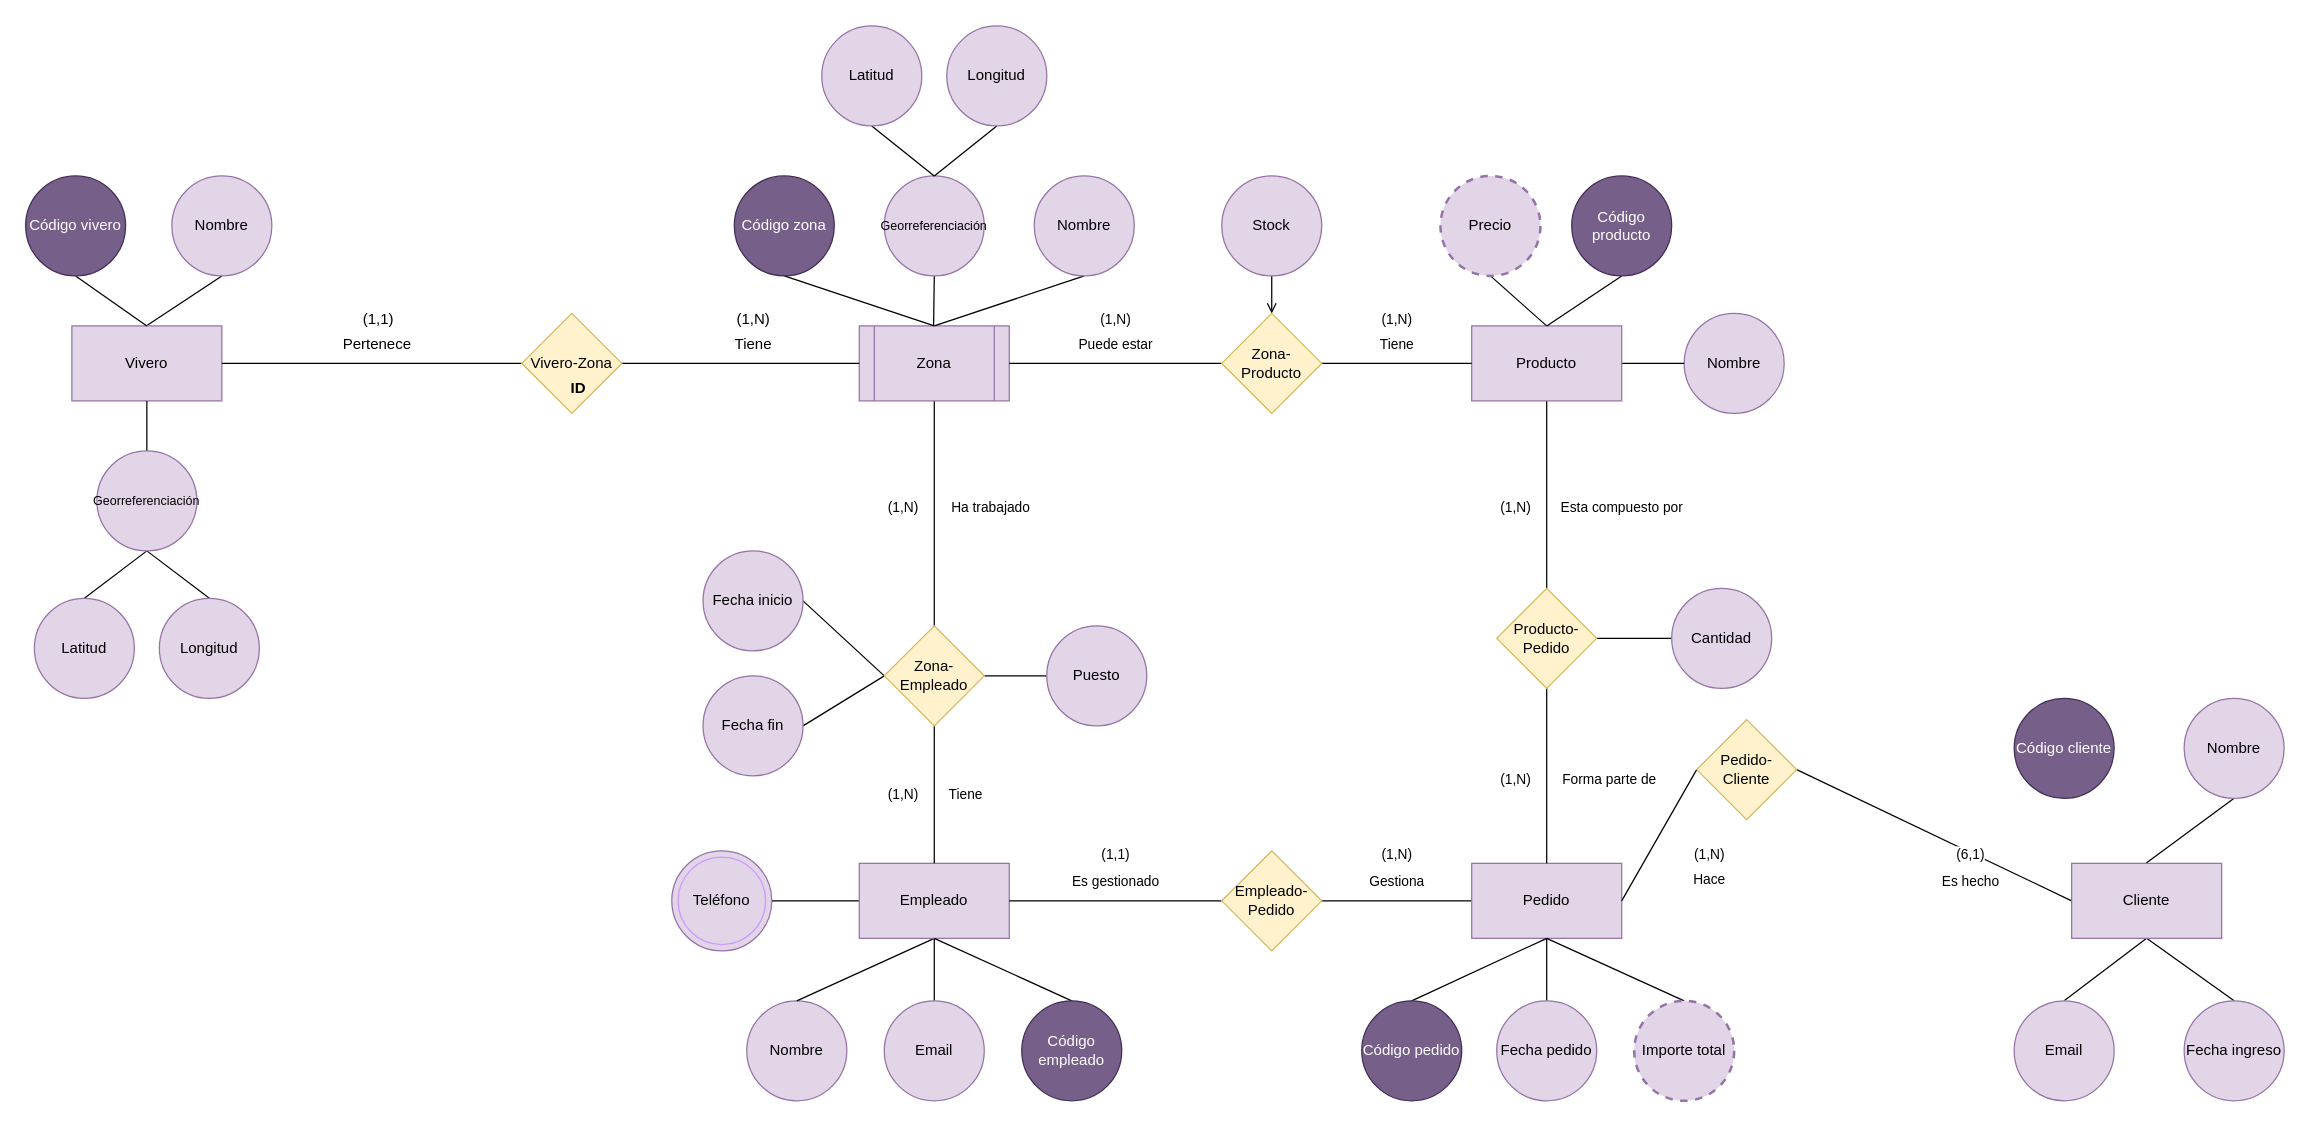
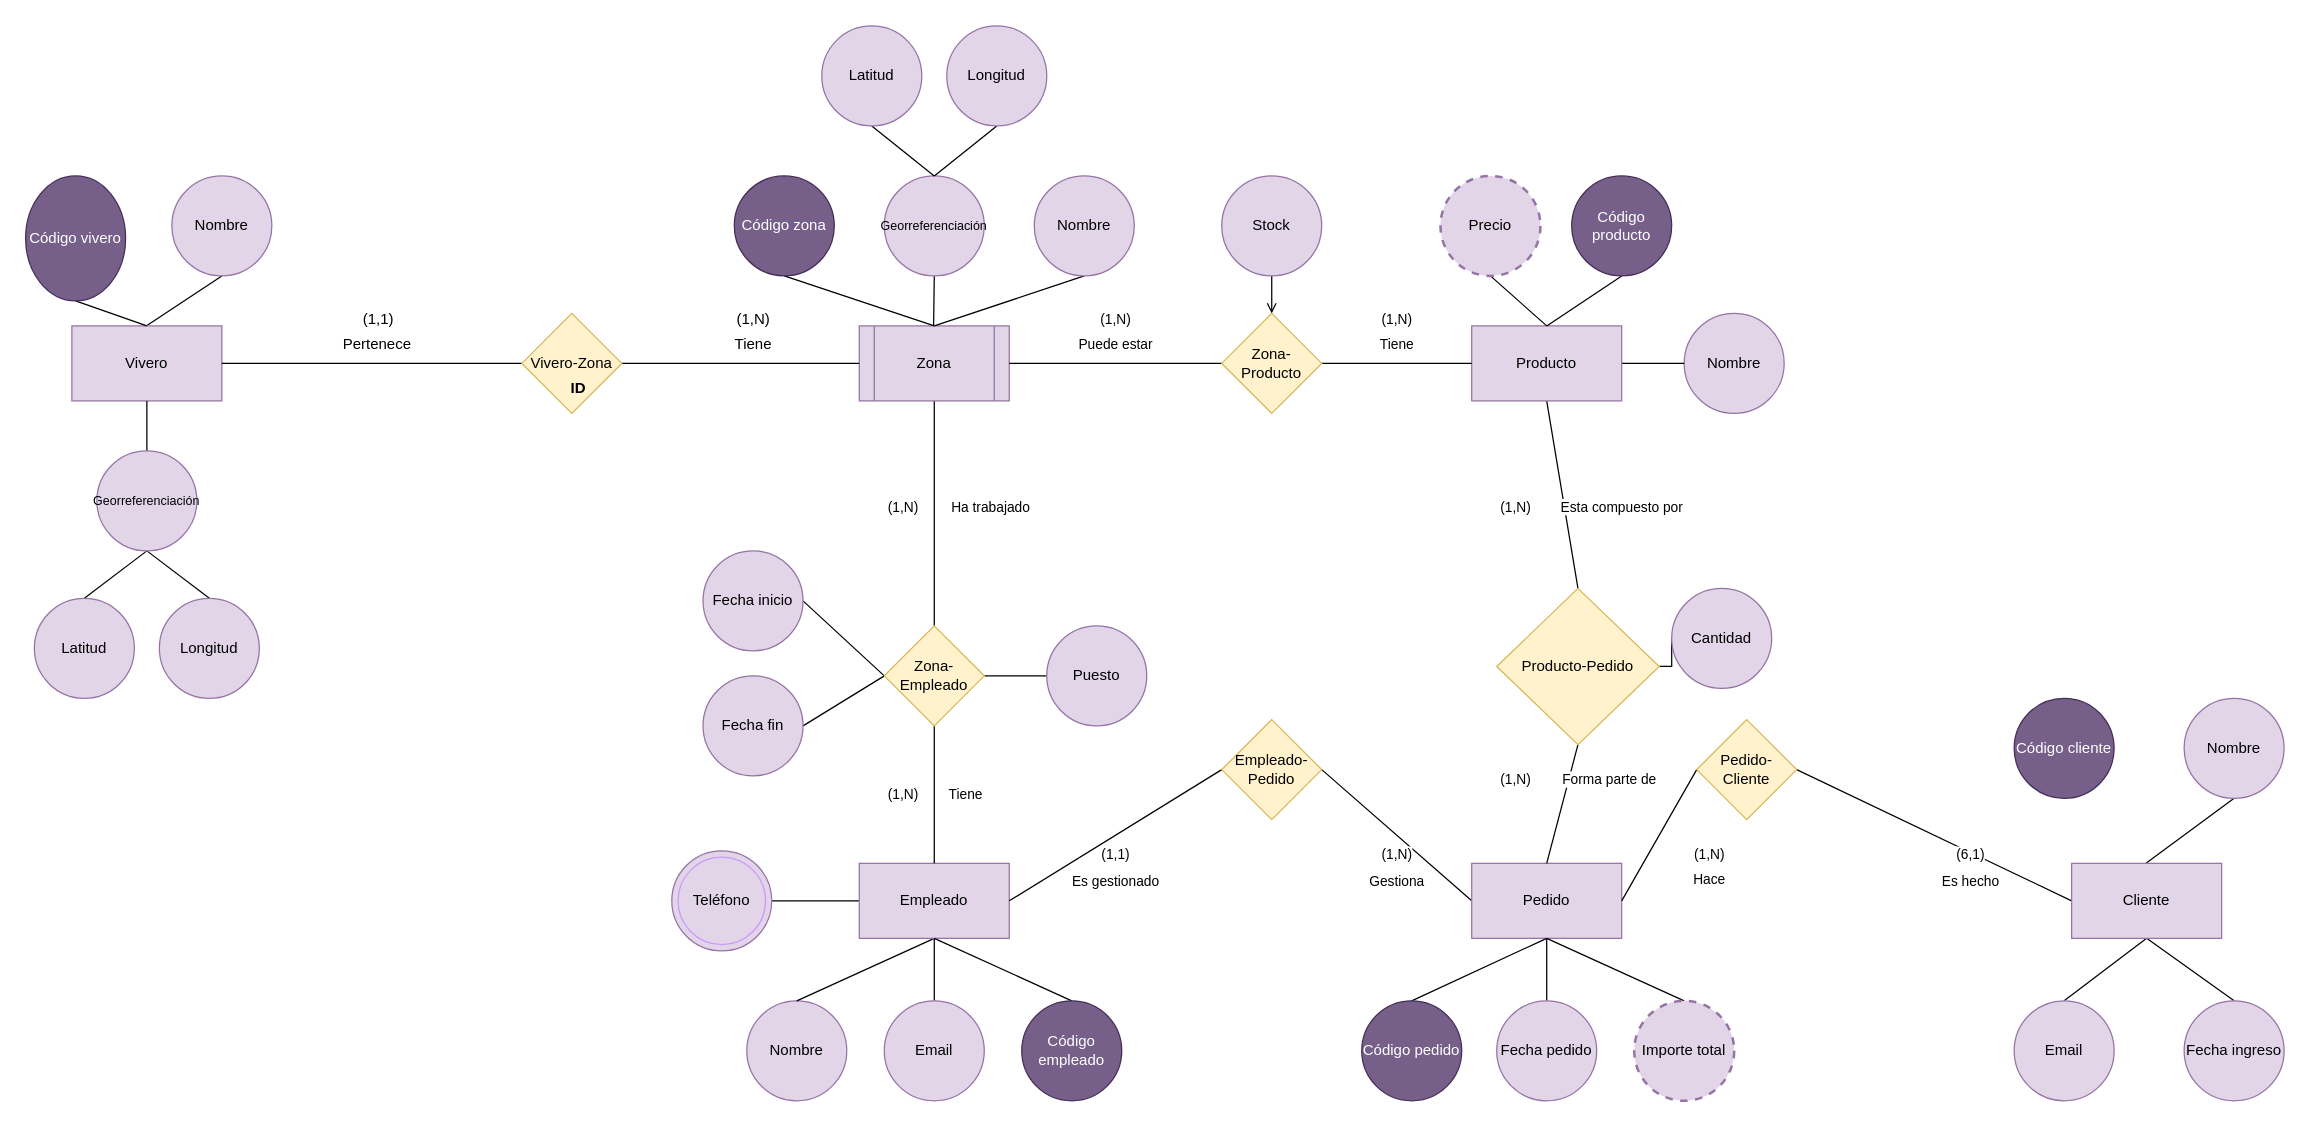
node "Código vivero": size 100x100 -> 100x125
node "Producto-Pedido": size 100x100 -> 163x156
node "Empleado-Pedido": moved (1272, 901) -> (1272, 769)
